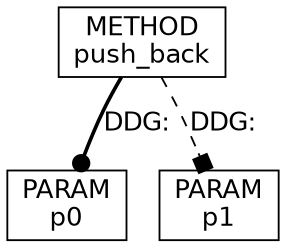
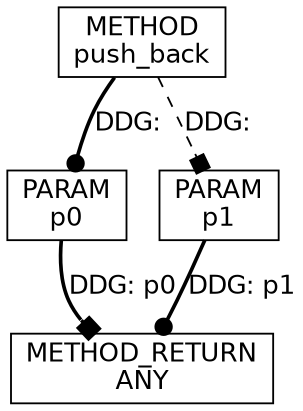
node "METHOD_RETURN": added
